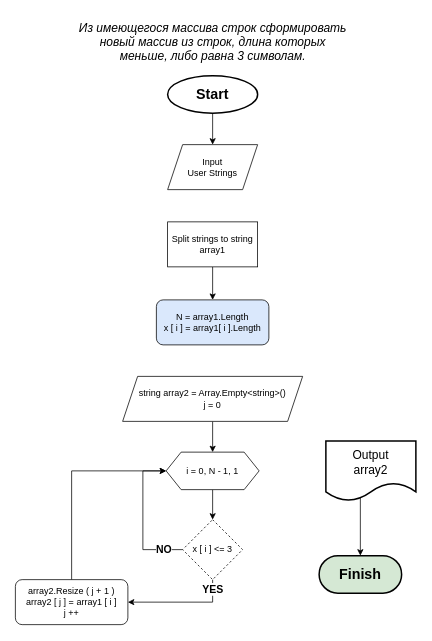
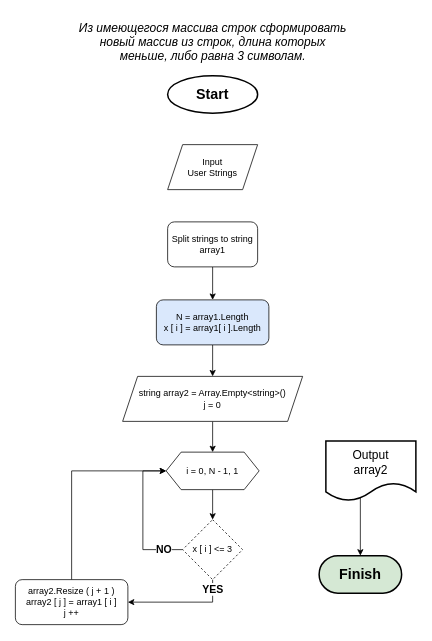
edge "Start" -> "InputUser Strings": removed
node "Split strings to string array1": shape rectangle -> rounded rectangle
edge "N = array1.Length x [ i ] = array1[ i ].Length" -> "string array2 = Array.Empty<string>()j = 0": added
